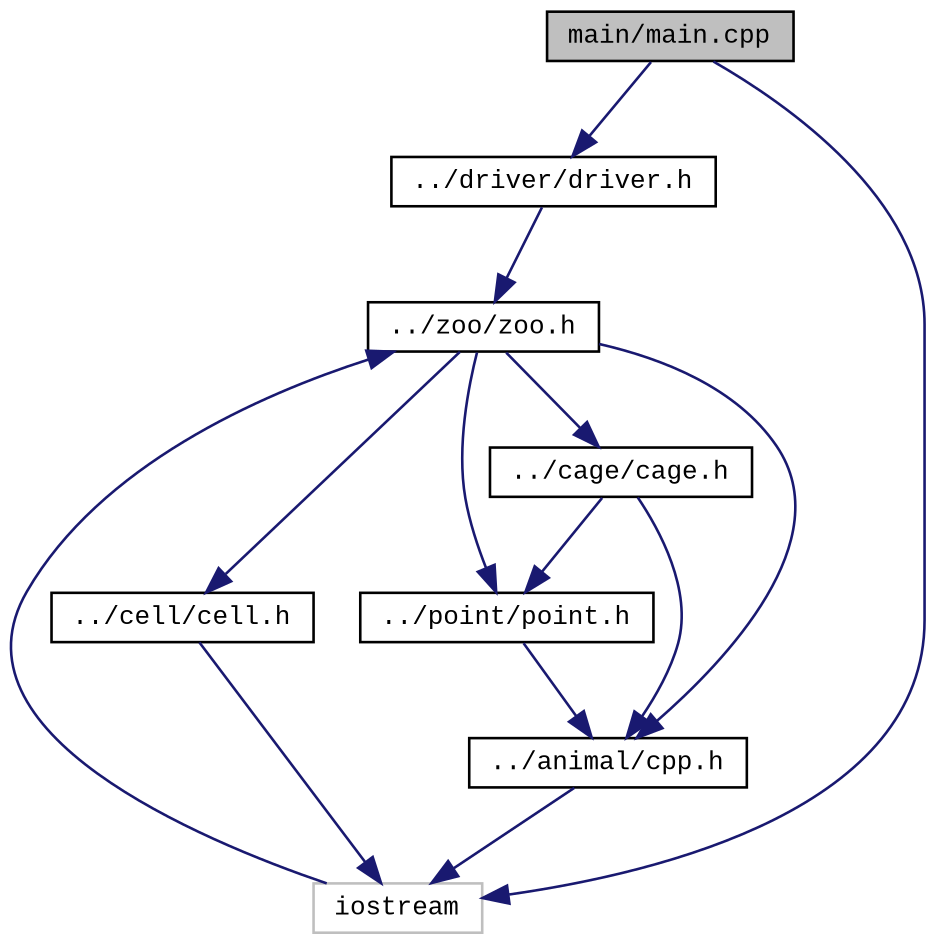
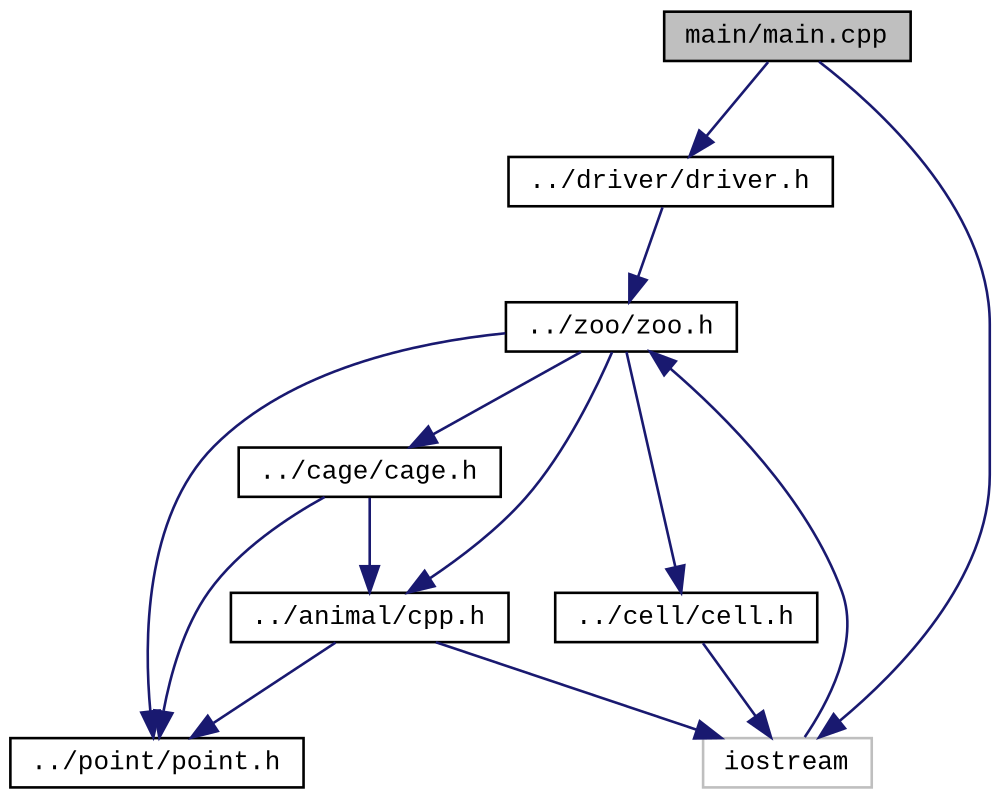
edge "../point/point.h" -> "../animal/cpp.h": reversed
